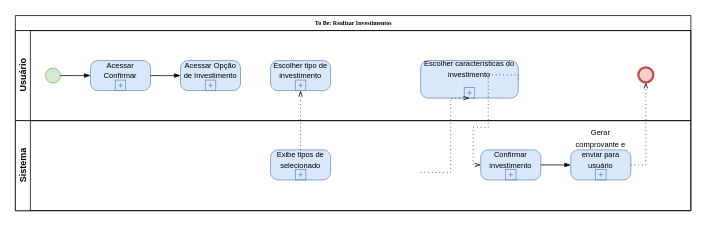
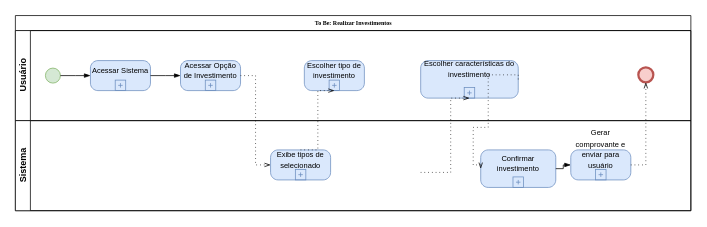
node "Acessar Confirmar": label "Acessar Confirmar" -> "Acessar Sistema"
node "Escolher tipo de investimento": moved (300, 75) -> (334, 75)
edge "Acessar Opção de Investimento" -> "Exibe tipos de selecionado": added
node "Confirmar investimento": size 60x30 -> 75x38
